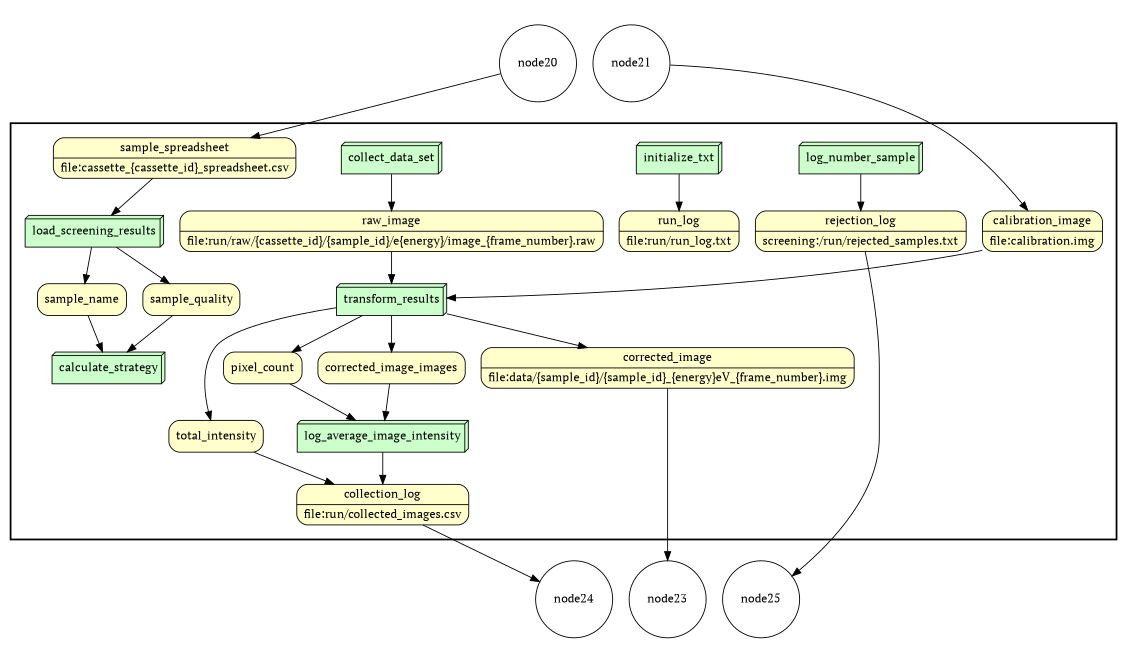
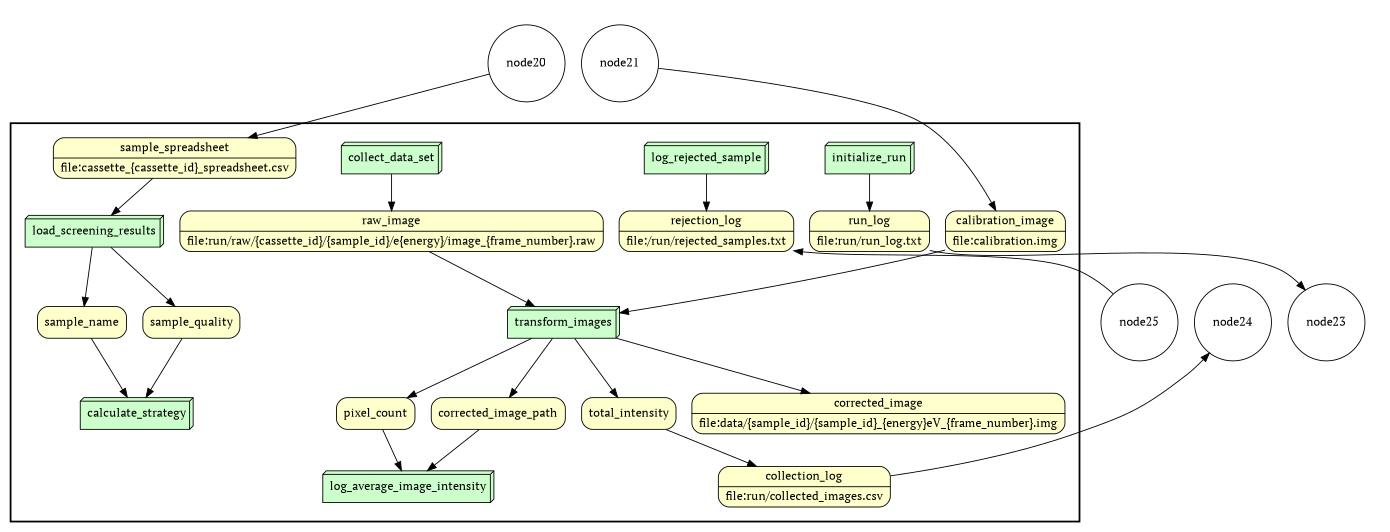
node "initialize_txt": label "initialize_txt" -> "initialize_run"
node "log_number_sample": label "log_number_sample" -> "log_rejected_sample"
node "rejection_log": text "screening:/run/rejected_samples.txt" -> "file:/run/rejected_samples.txt"
node "transform_results": label "transform_results" -> "transform_images"
node "corrected_image_images": label "corrected_image_images" -> "corrected_image_path"
edge "rejection_log" -> "node25": reversed
edge "log_average_image_intensity" -> "collection_log": removed
edge "corrected_image" -> "node23": now "run_log" -> "node23"
